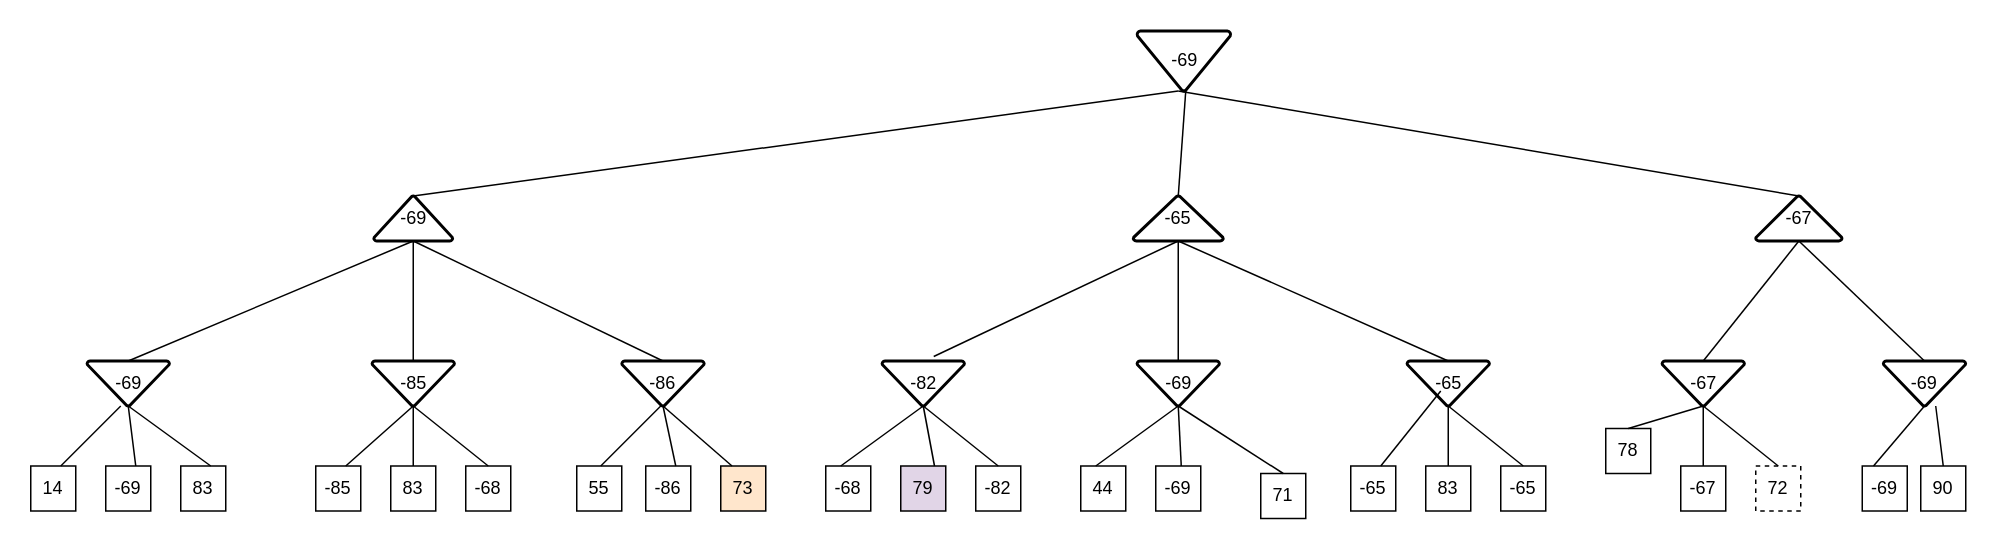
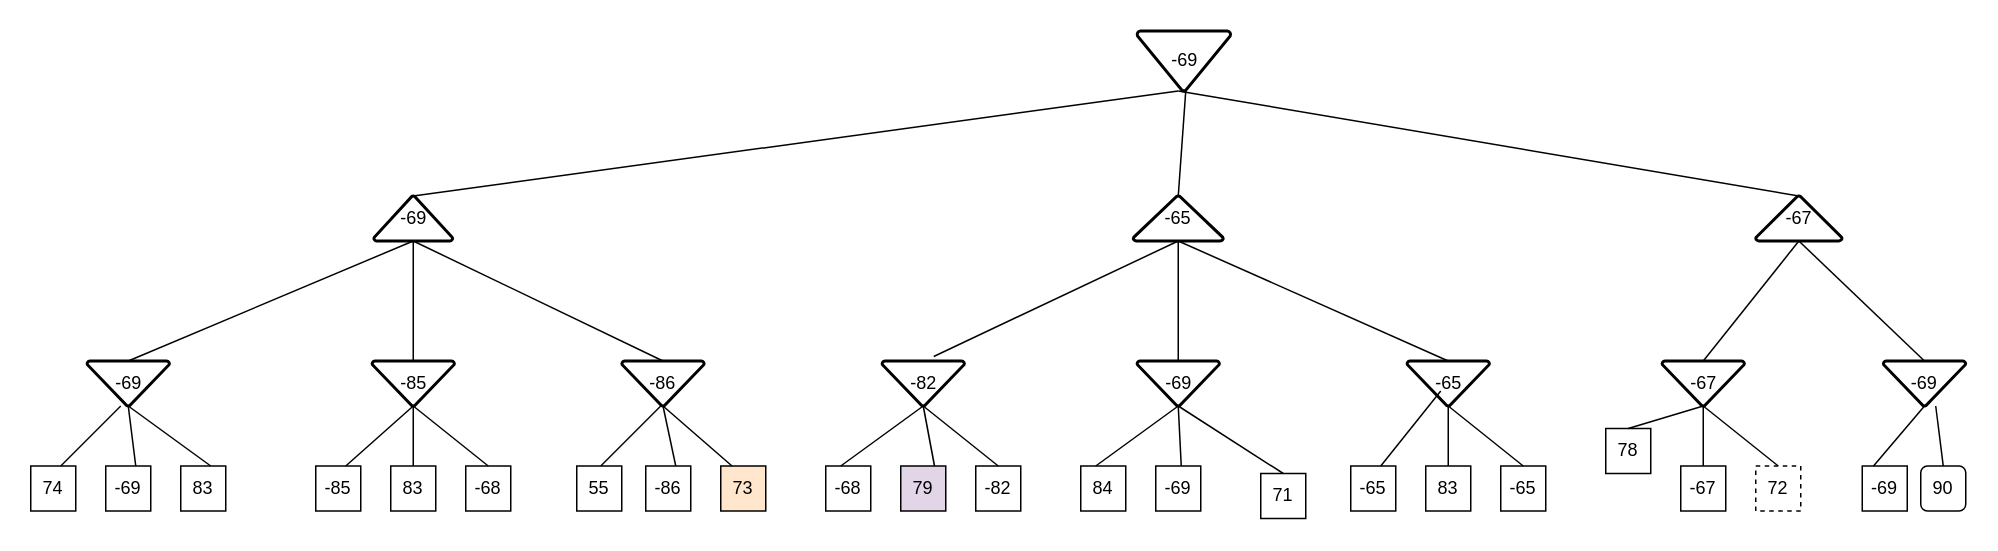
node "14": label "14" -> "74"
node "44": label "44" -> "84"
node "90": shape rectangle -> rounded rectangle
